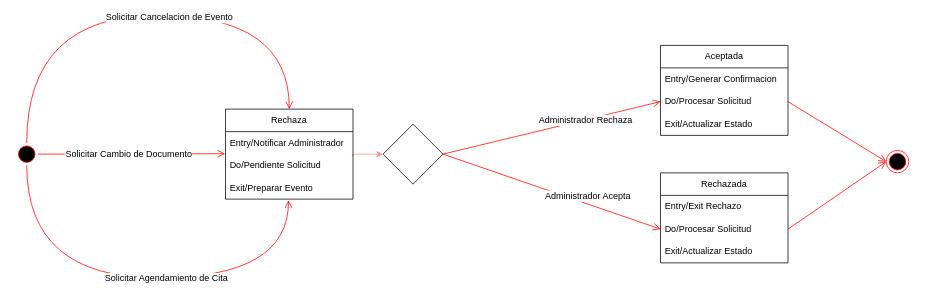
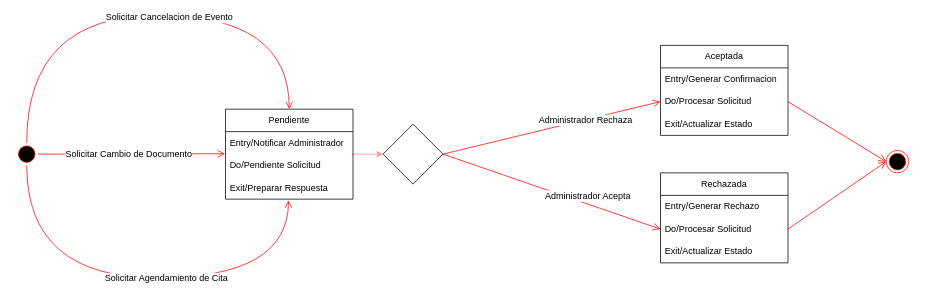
node "Rechaza": label "Rechaza" -> "Pendiente"
node "Exit/Preparar Evento": label "Exit/Preparar Evento" -> "Exit/Preparar Respuesta"
node "Entry/Exit Rechazo": label "Entry/Exit Rechazo" -> "Entry/Generar Rechazo"
